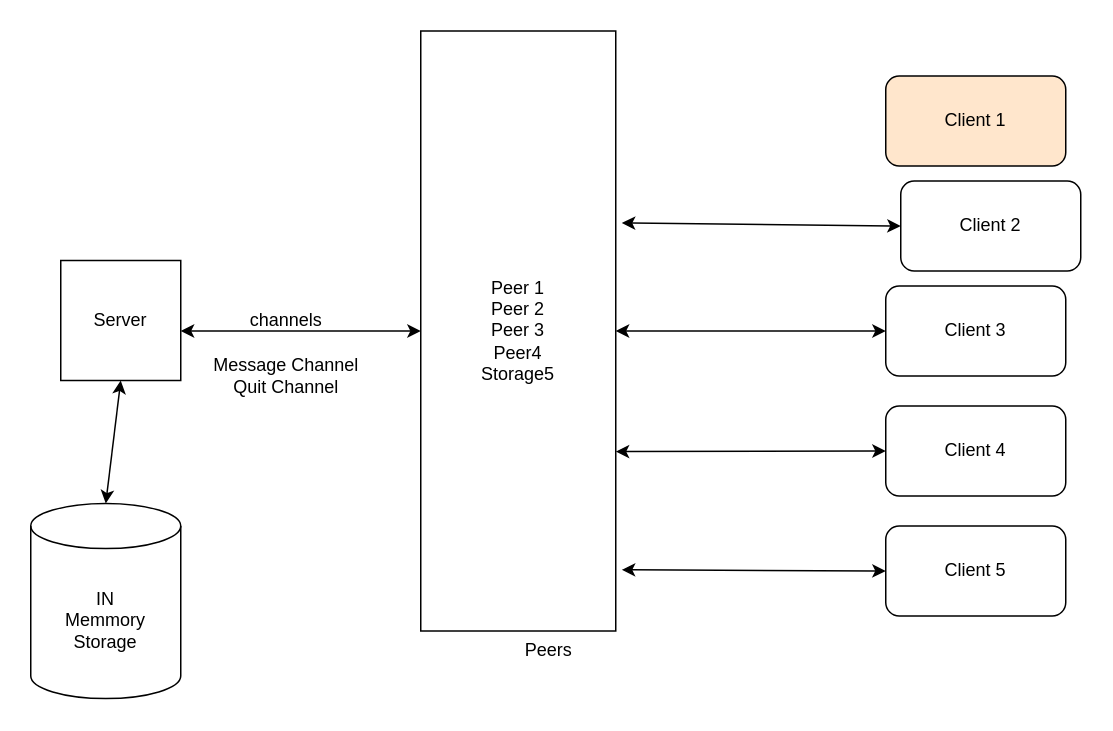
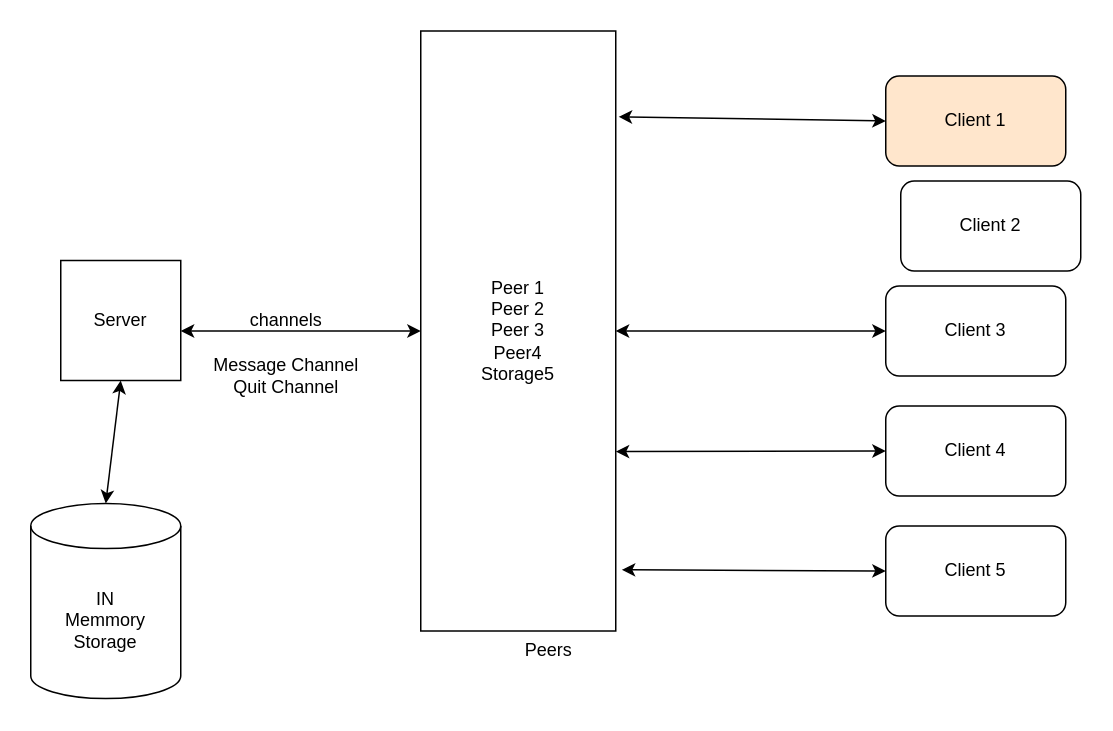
edge "Client 1" -- "Peer 1 Peer 2 Peer 3 Peer4 Storage5": added
edge "Client 2" -- "Peer 1 Peer 2 Peer 3 Peer4 Storage5": removed
